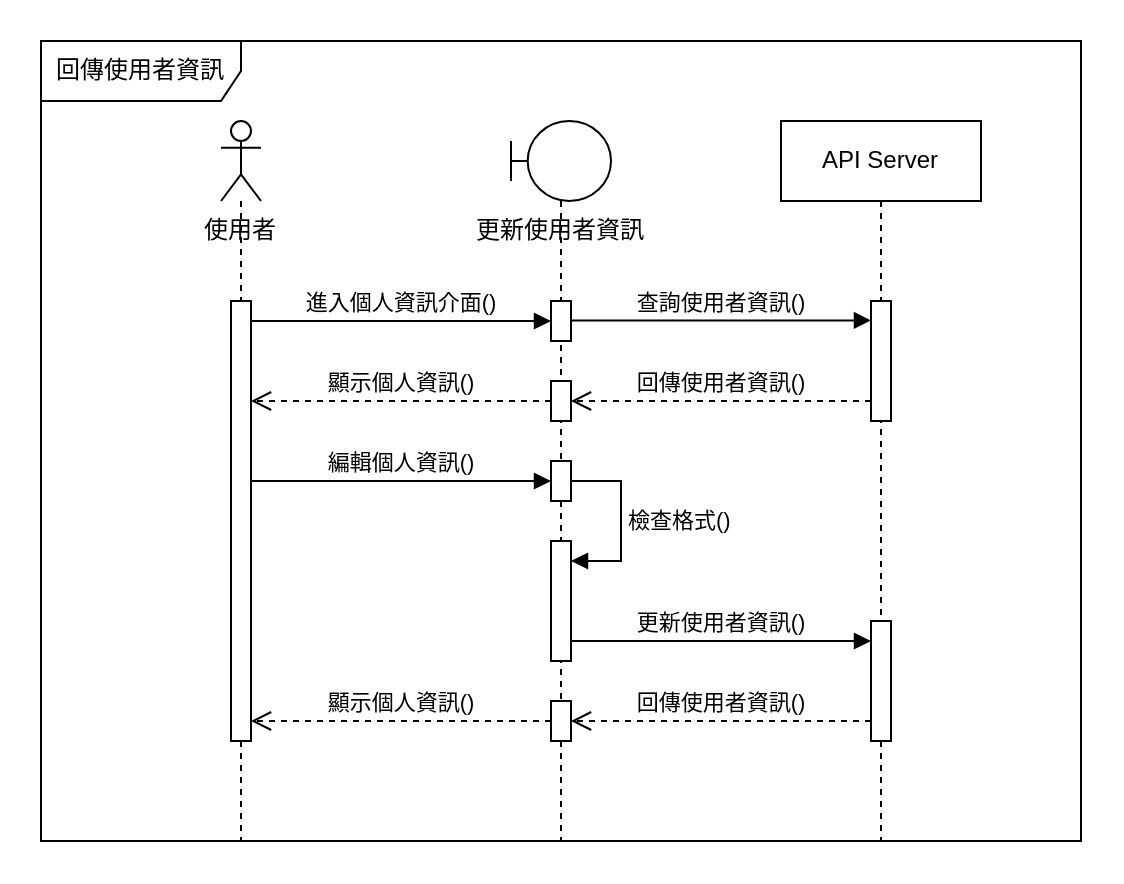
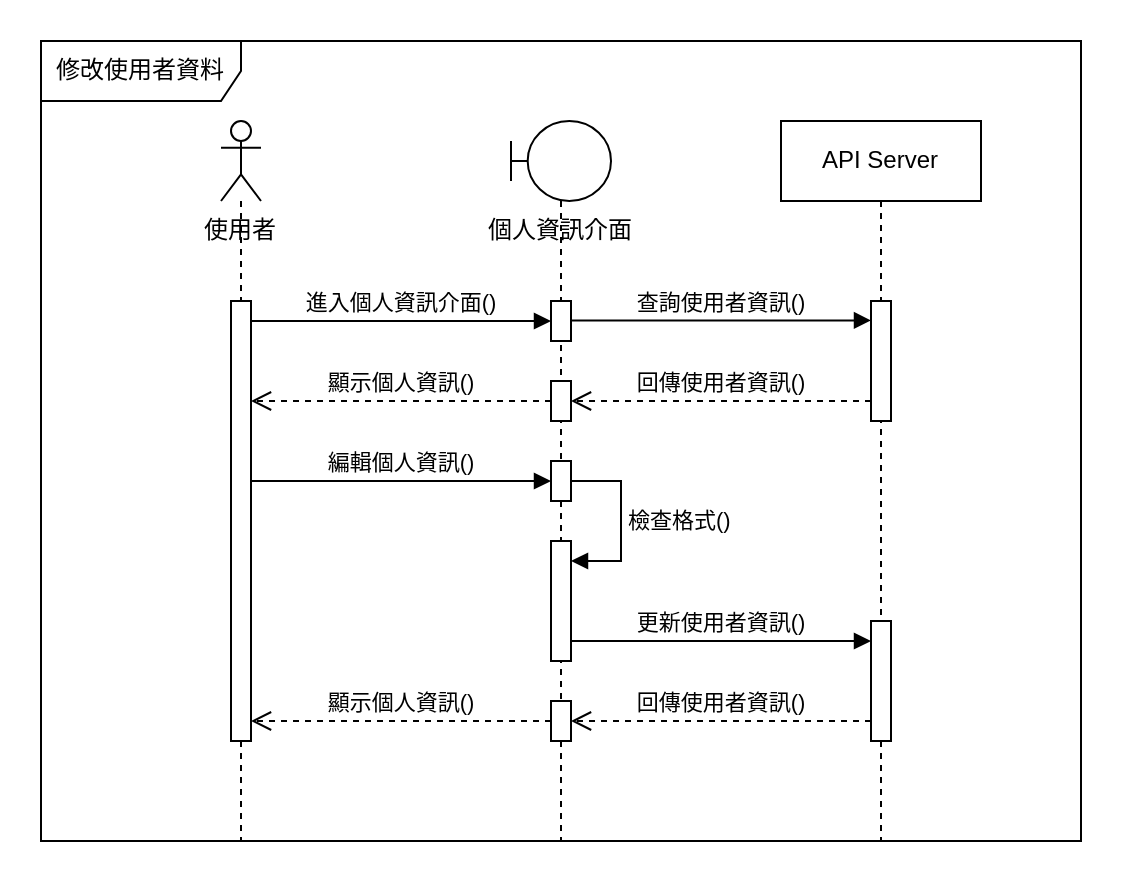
node "回傳使用者資訊": label "回傳使用者資訊" -> "修改使用者資料"
node "更新使用者資訊": label "更新使用者資訊" -> "個人資訊介面"
